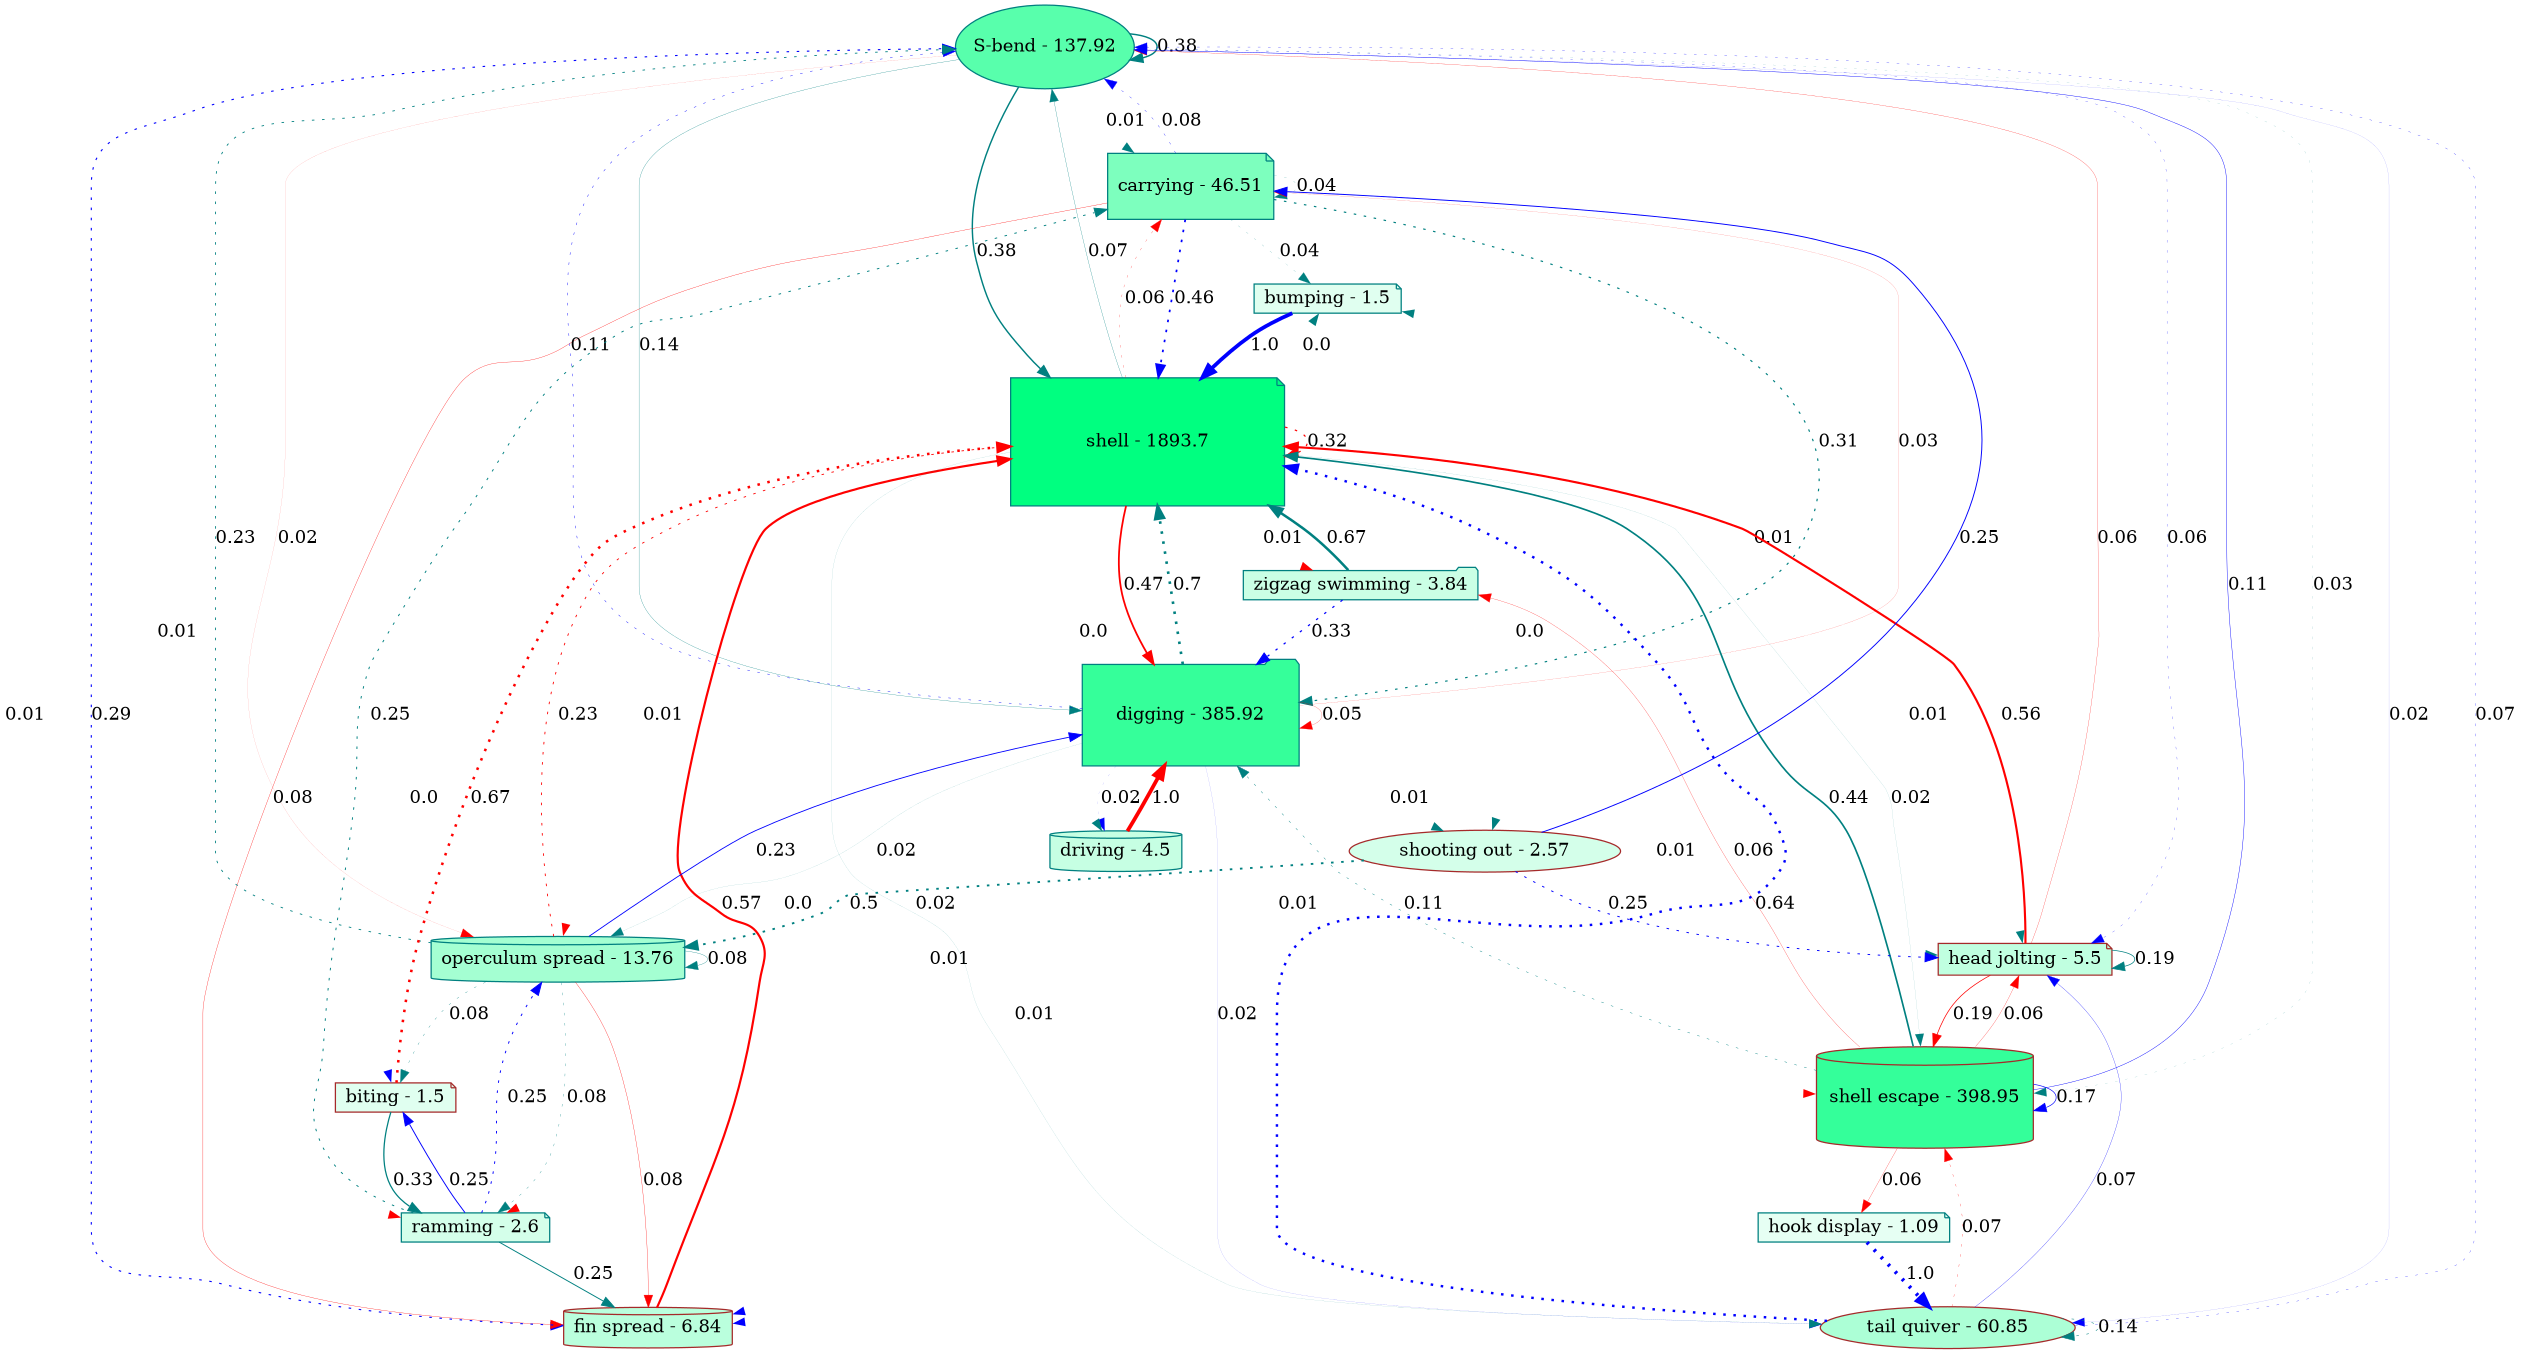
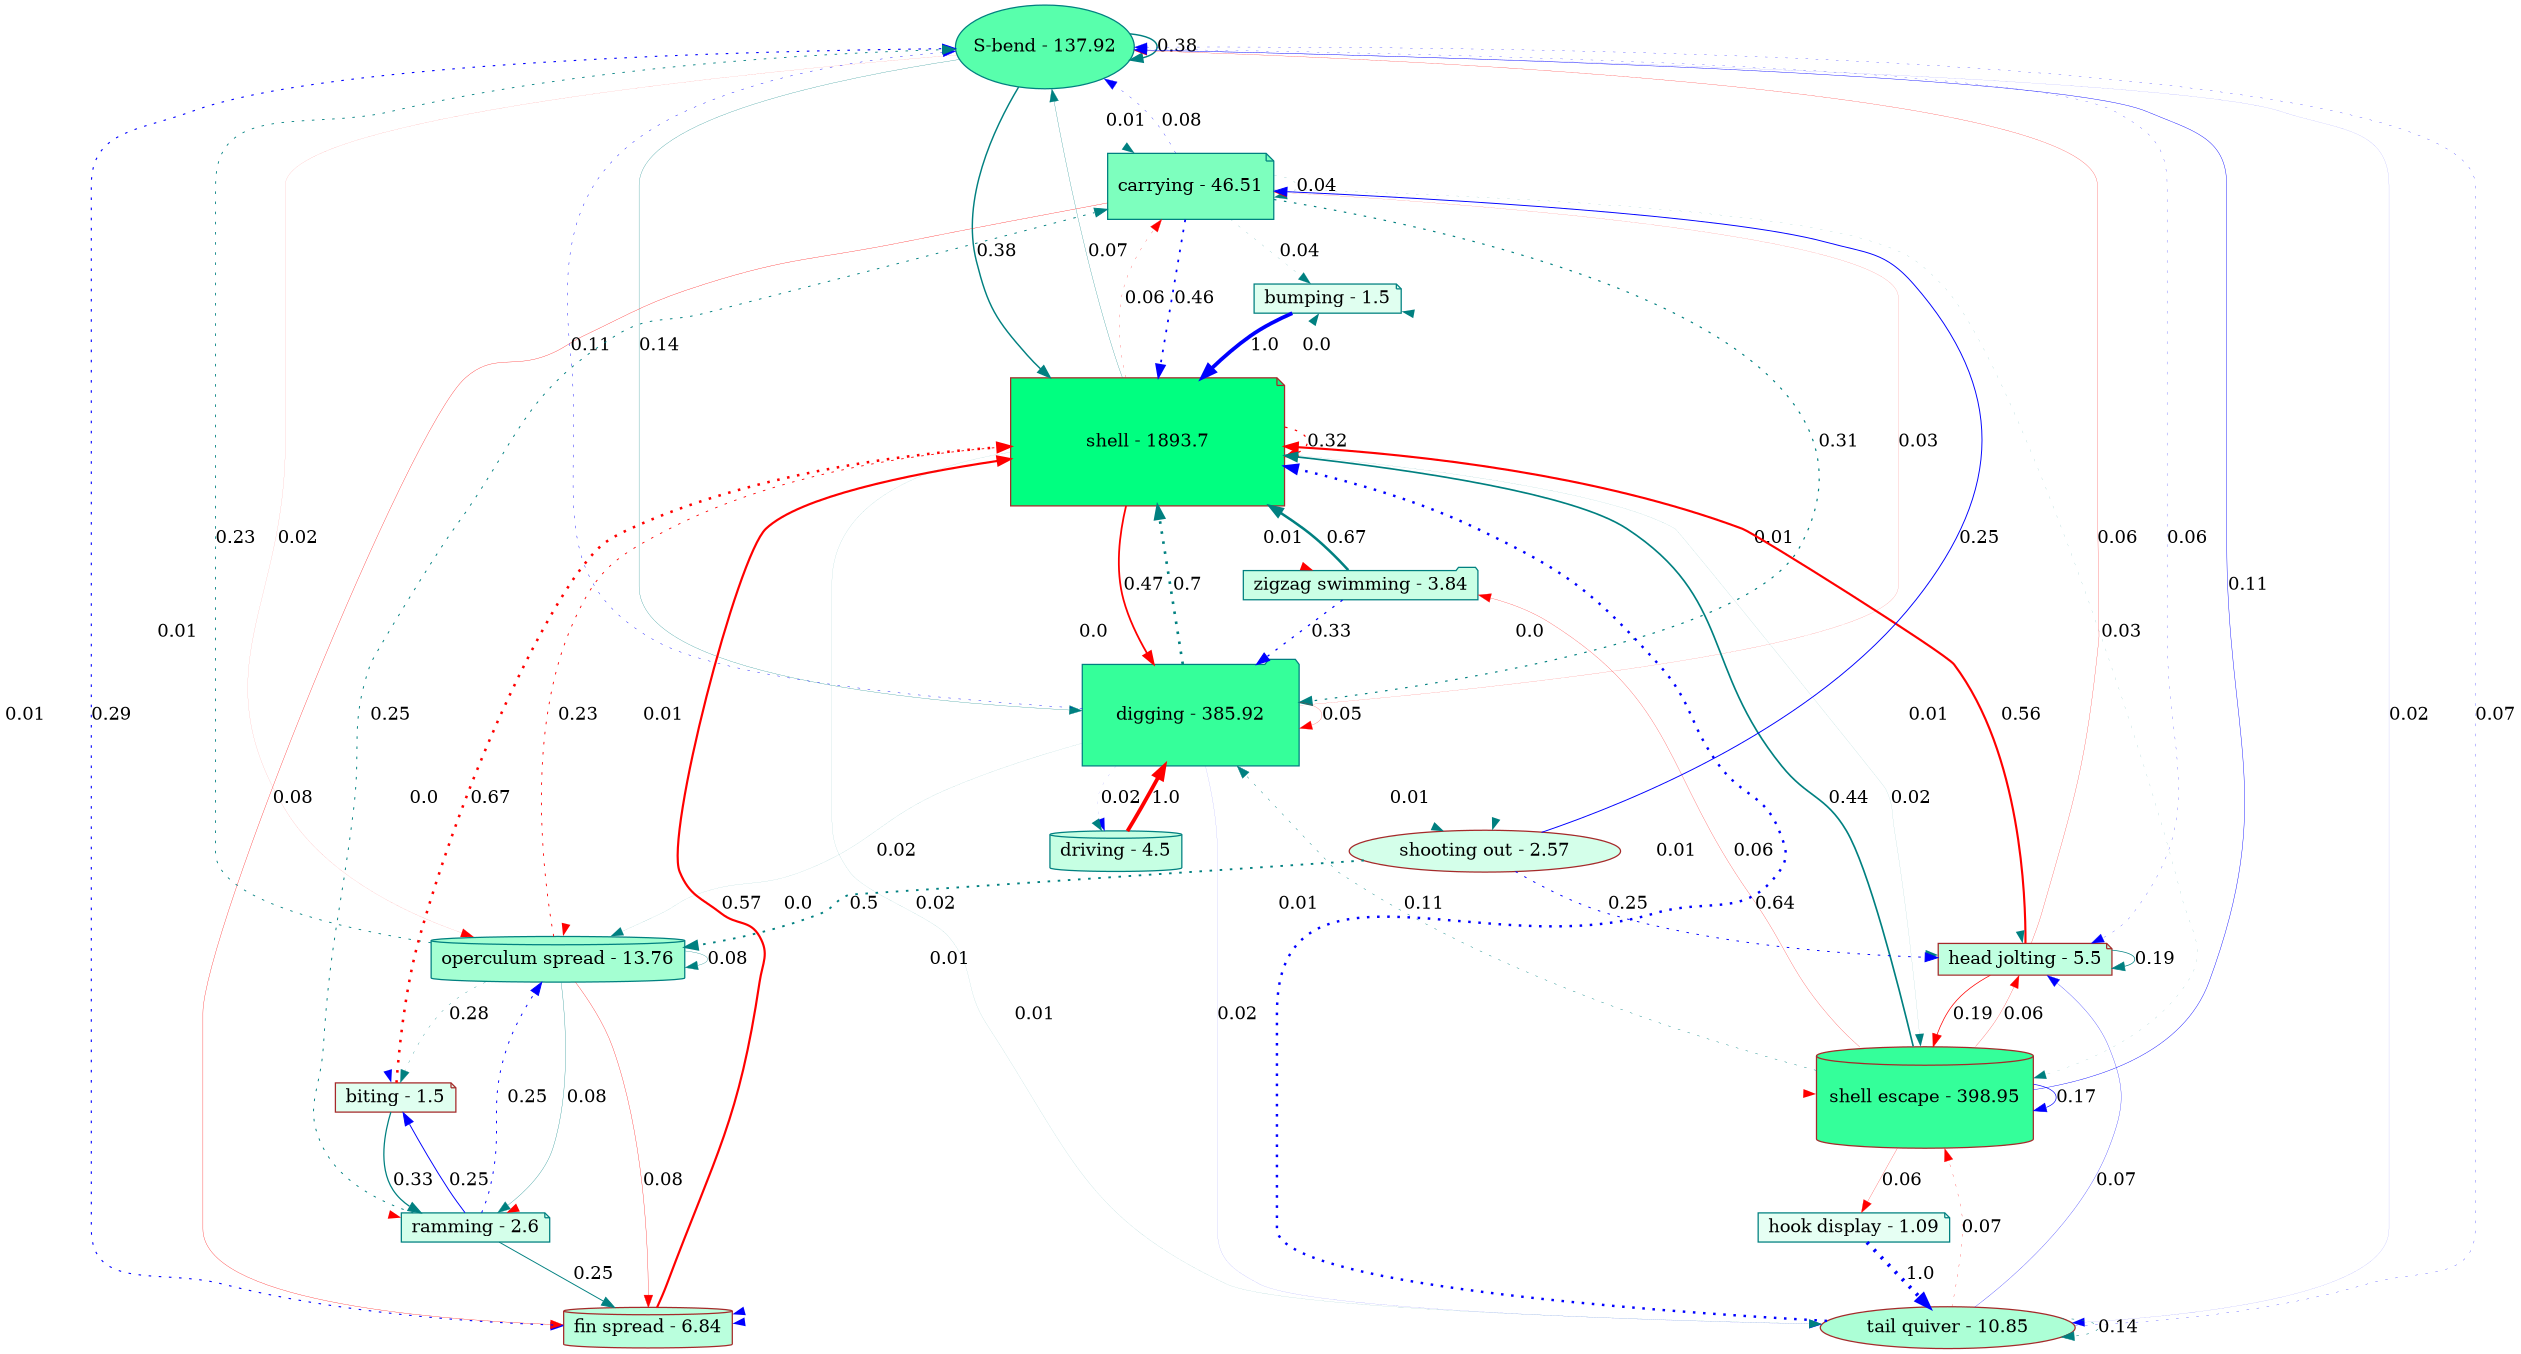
edge "S-bend - 137.92" -> "shell escape - 398.95": now "carrying - 46.51" -> "shell escape - 398.95"
node "shell - 1893.7": color teal -> brown
edge "operculum spread - 13.76" -> "digging - 385.92": removed, label "0.23"
edge "operculum spread - 13.76" -> "biting - 1.5": label "0.08" -> "0.28"
edge "operculum spread - 13.76" -> "ramming - 2.6": style dotted -> bold
node "tail quiver - 60.85": label "tail quiver - 60.85" -> "tail quiver - 10.85"
